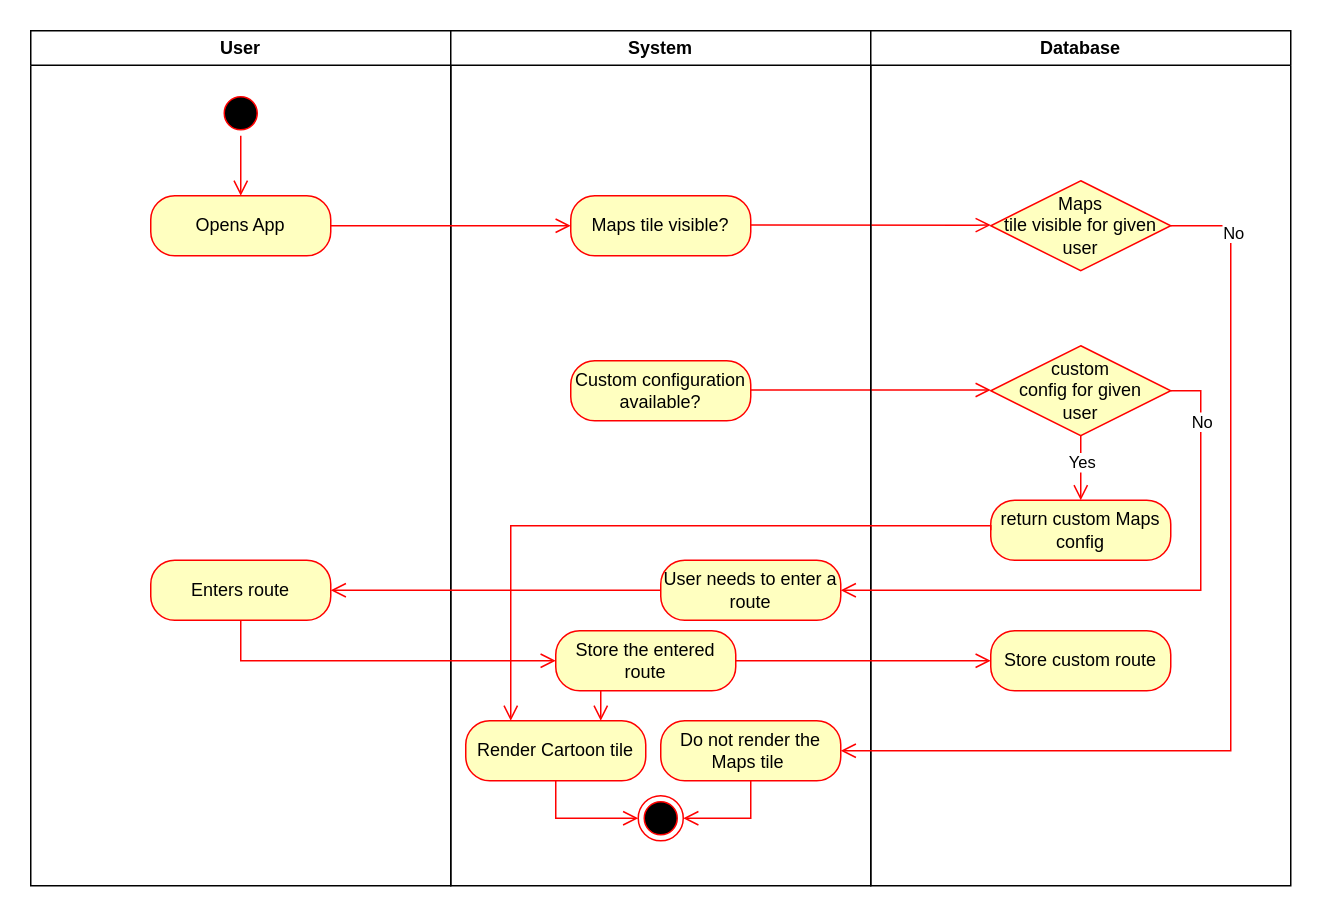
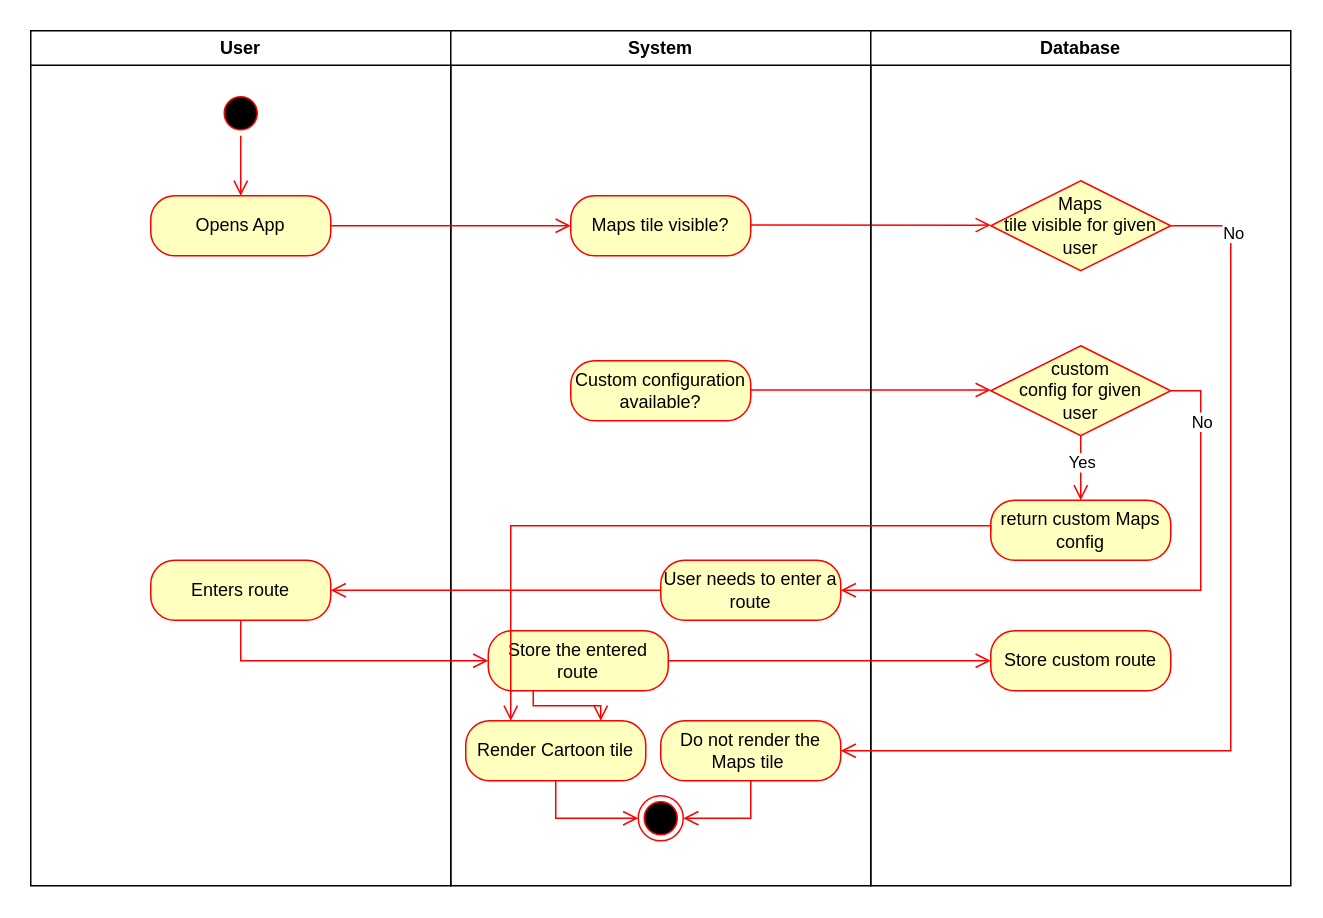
node "Store the entered route": moved (646, 661) -> (578, 661)
